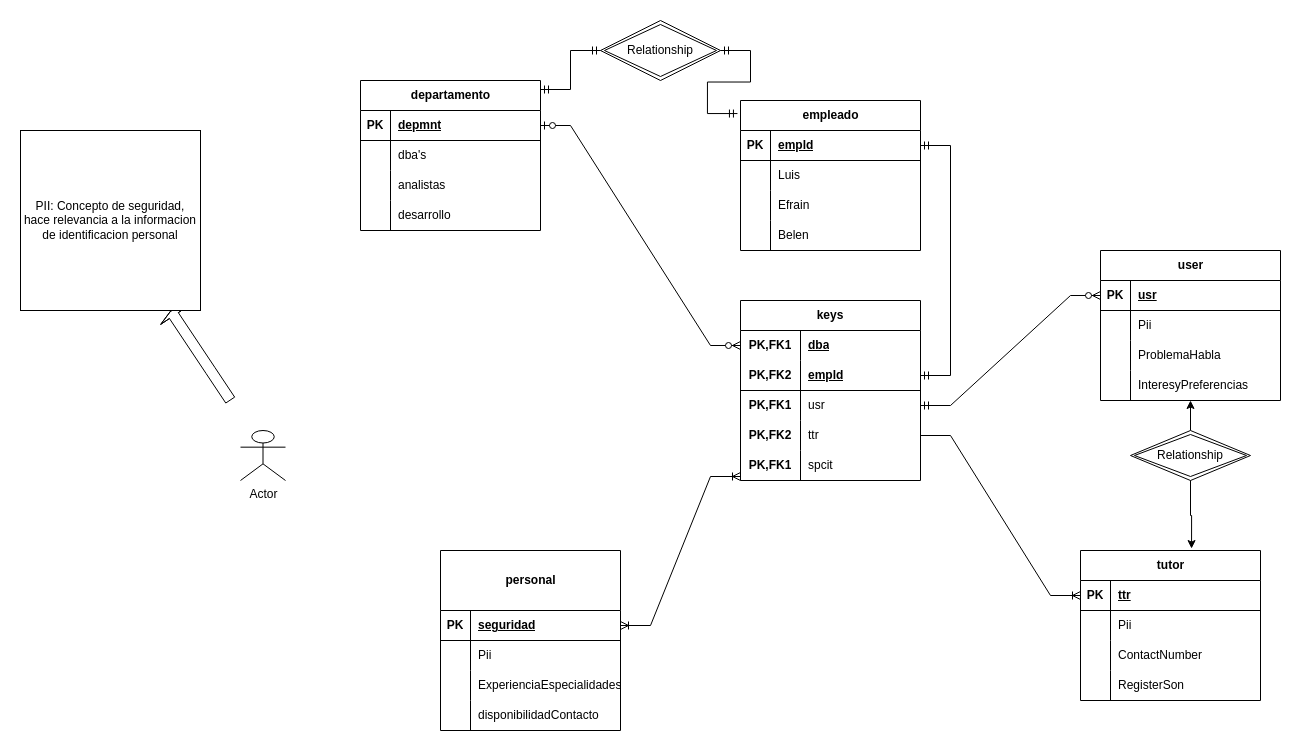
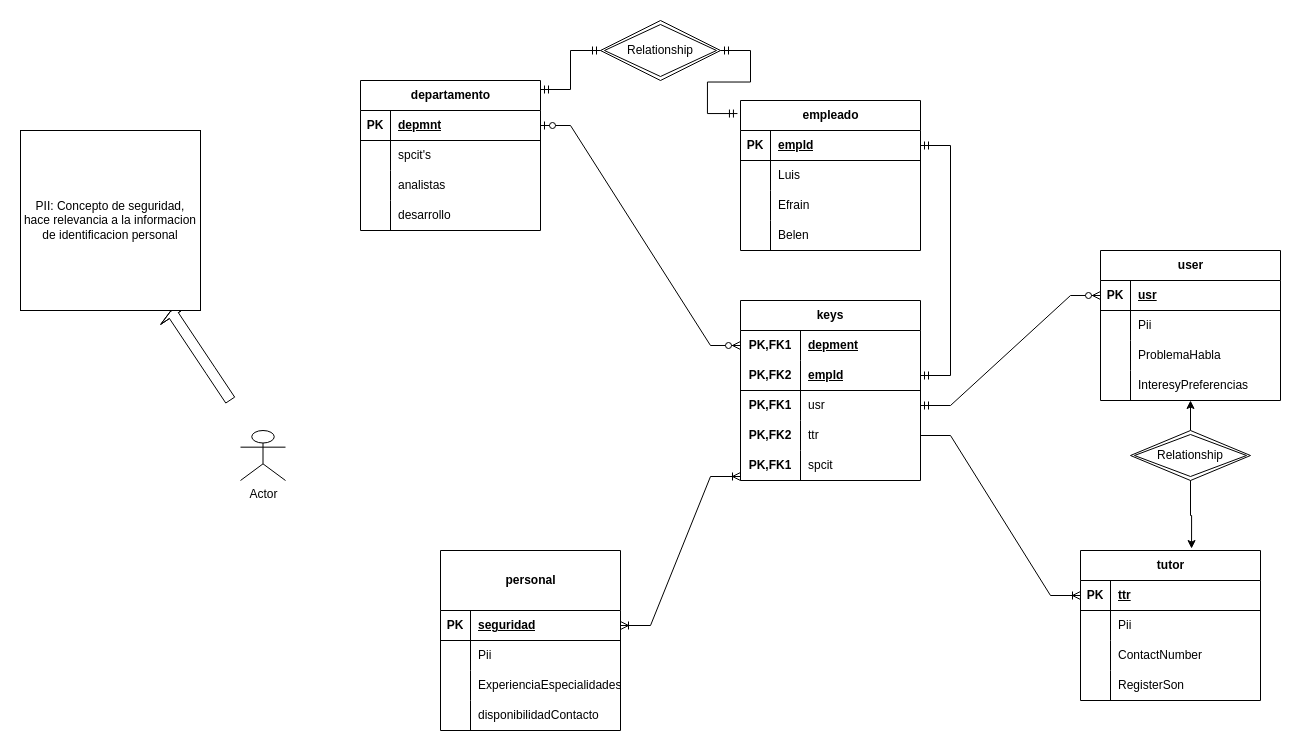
node "dba's": label "dba's" -> "spcit's"
node "dba": label "dba" -> "depment"
